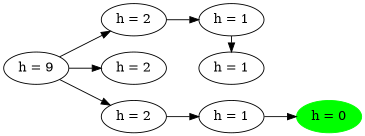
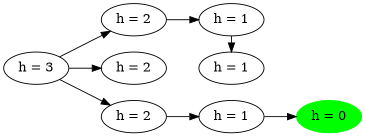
node "h = 9": label "h = 9" -> "h = 3"
